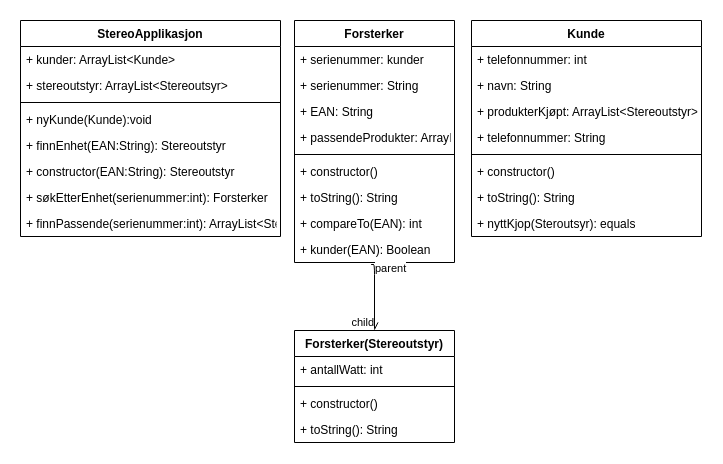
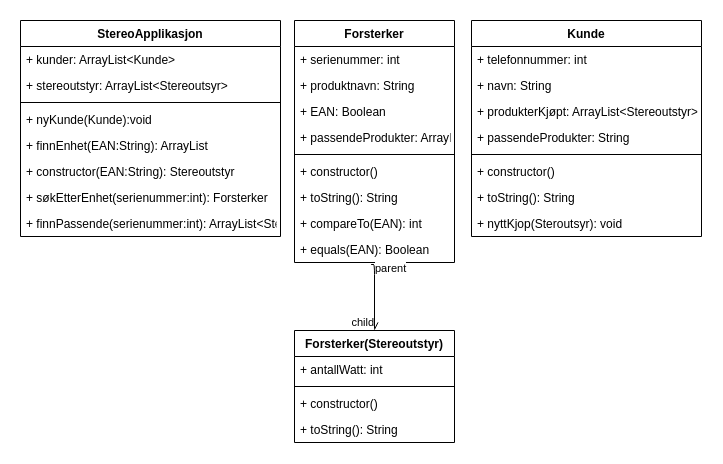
node "+ serienummer: kunder": label "+ serienummer: kunder" -> "+ serienummer: int"
node "+ serienummer: String": label "+ serienummer: String" -> "+ produktnavn: String"
node "+ EAN: String": label "+ EAN: String" -> "+ EAN: Boolean"
node "+ telefonnummer: String": label "+ telefonnummer: String" -> "+ passendeProdukter: String"
node "+ finnEnhet(EAN:String): Stereoutstyr": label "+ finnEnhet(EAN:String): Stereoutstyr" -> "+ finnEnhet(EAN:String): ArrayList"
node "+ nyttKjop(Steroutsyr): equals": label "+ nyttKjop(Steroutsyr): equals" -> "+ nyttKjop(Steroutsyr): void"
node "+ kunder(EAN): Boolean": label "+ kunder(EAN): Boolean" -> "+ equals(EAN): Boolean"
